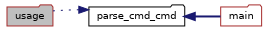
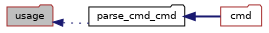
edge "usage" -> "parse_cmd_cmd": reversed
node "main": label "main" -> "cmd"
